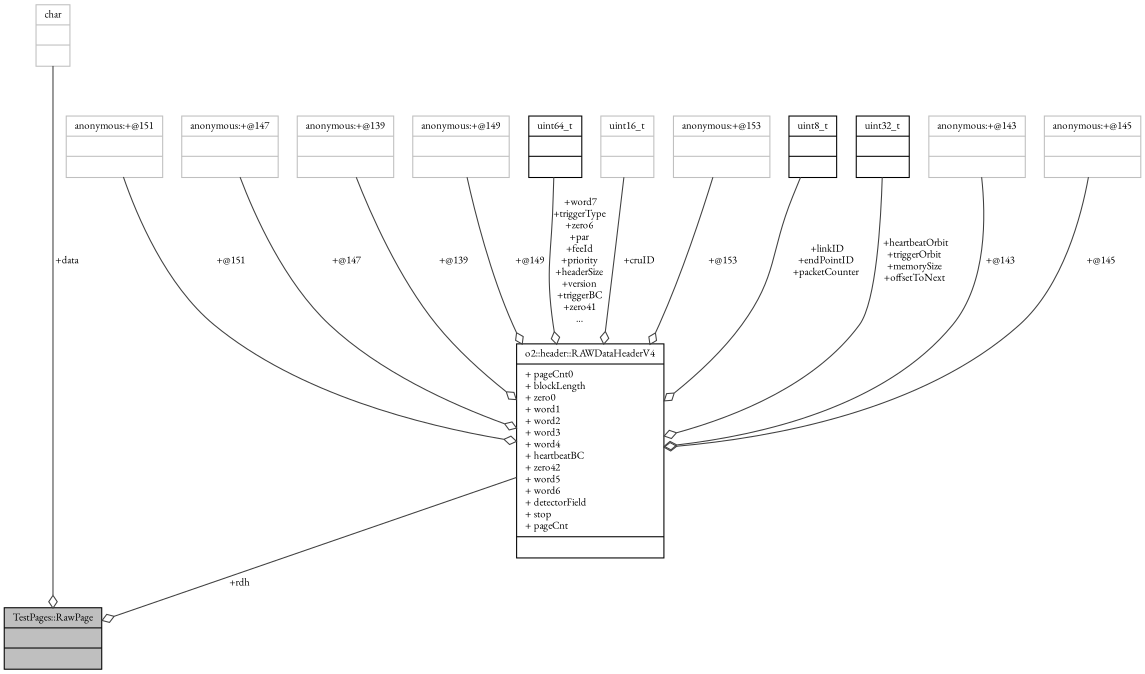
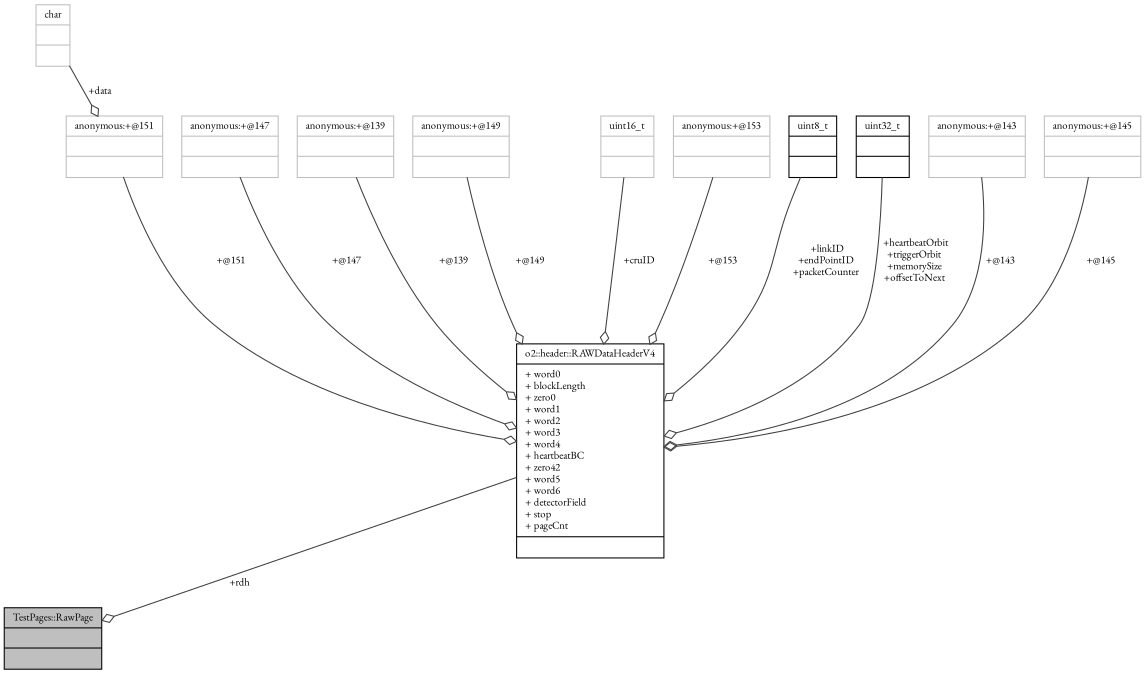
node "uint64_t": removed
edge "char" -> "TestPages::RawPage": now "char" -> "anonymous:+@151"
node "o2::header::RAWDataHeaderV4": text "+ pageCnt0" -> "+ word0"
